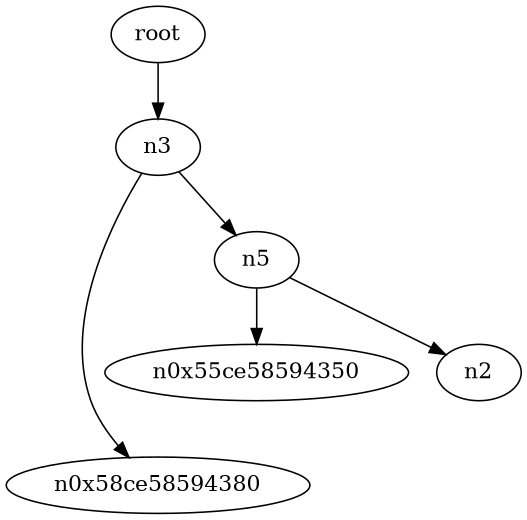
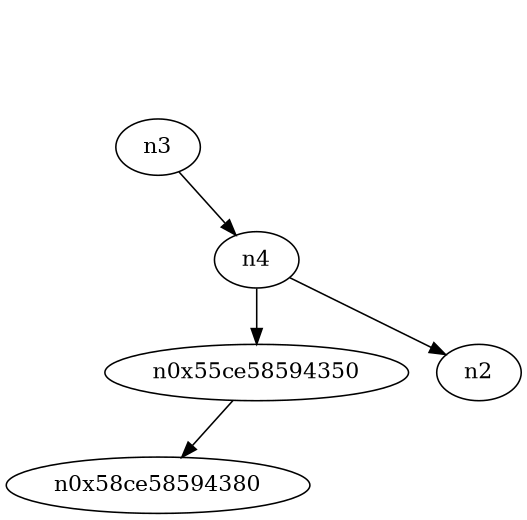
node "root": removed
node "n5": label "n5" -> "n4"
edge "n3" -> "n0x58ce58594380": now "n0x55ce58594350" -> "n0x58ce58594380"
